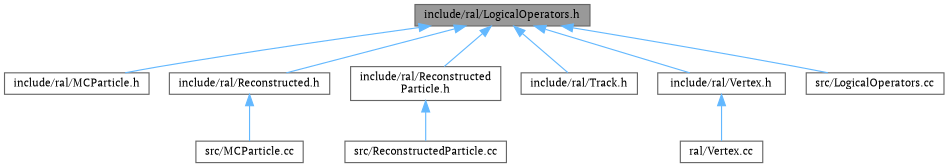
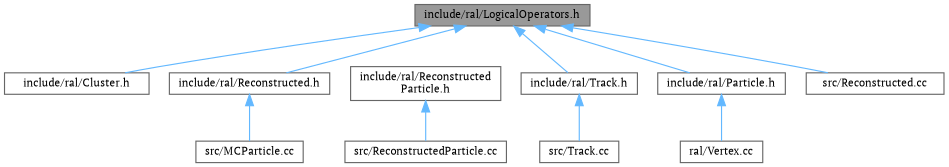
edge "include/ral/Reconstructed Particle.h" -> "include/ral/LogicalOperators.h": removed
node "include/ral/MCParticle.h": label "include/ral/MCParticle.h" -> "include/ral/Cluster.h"
node "include/ral/Vertex.h": label "include/ral/Vertex.h" -> "include/ral/Particle.h"
node "src/LogicalOperators.cc": label "src/LogicalOperators.cc" -> "src/Reconstructed.cc"
node "src/Track.cc": added
